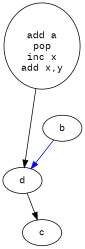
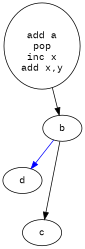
edge "add a pop inc x add x,y" -> "d": now "add a pop inc x add x,y" -> "b"
edge "d" -> "c": now "b" -> "c"
